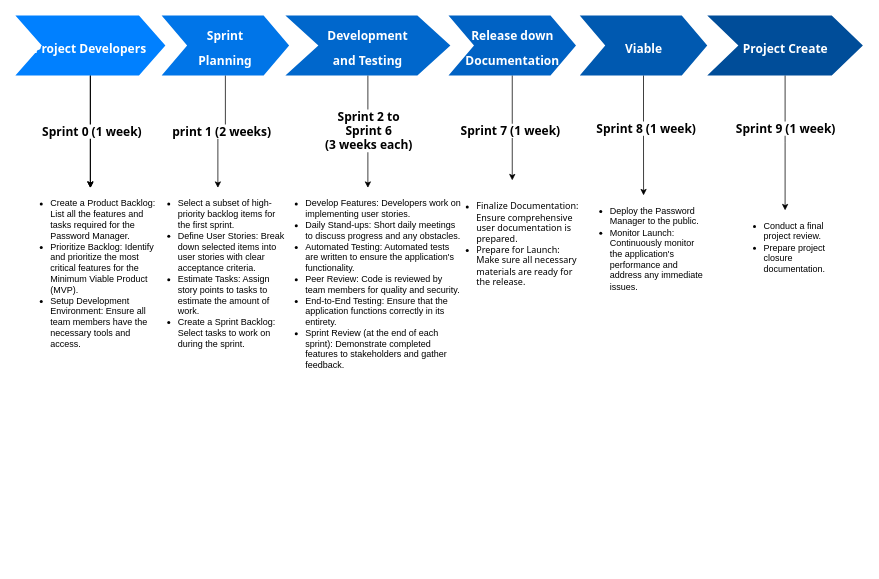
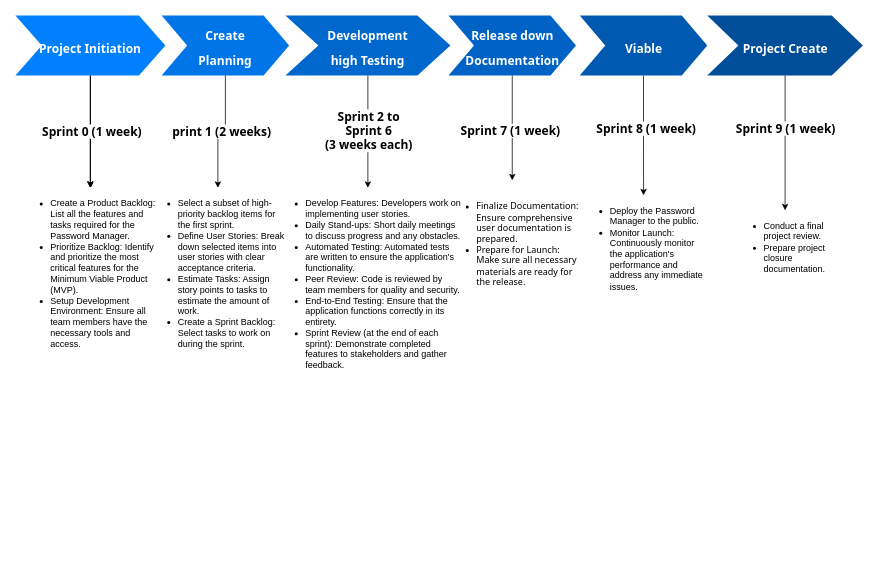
node "Project Developers": label "Project Developers" -> "Project Initiation"
node "Sprint Planning": label "Sprint Planning" -> "Create Planning"
node "Development and Testing": label "Development and Testing" -> "Development high Testing"
